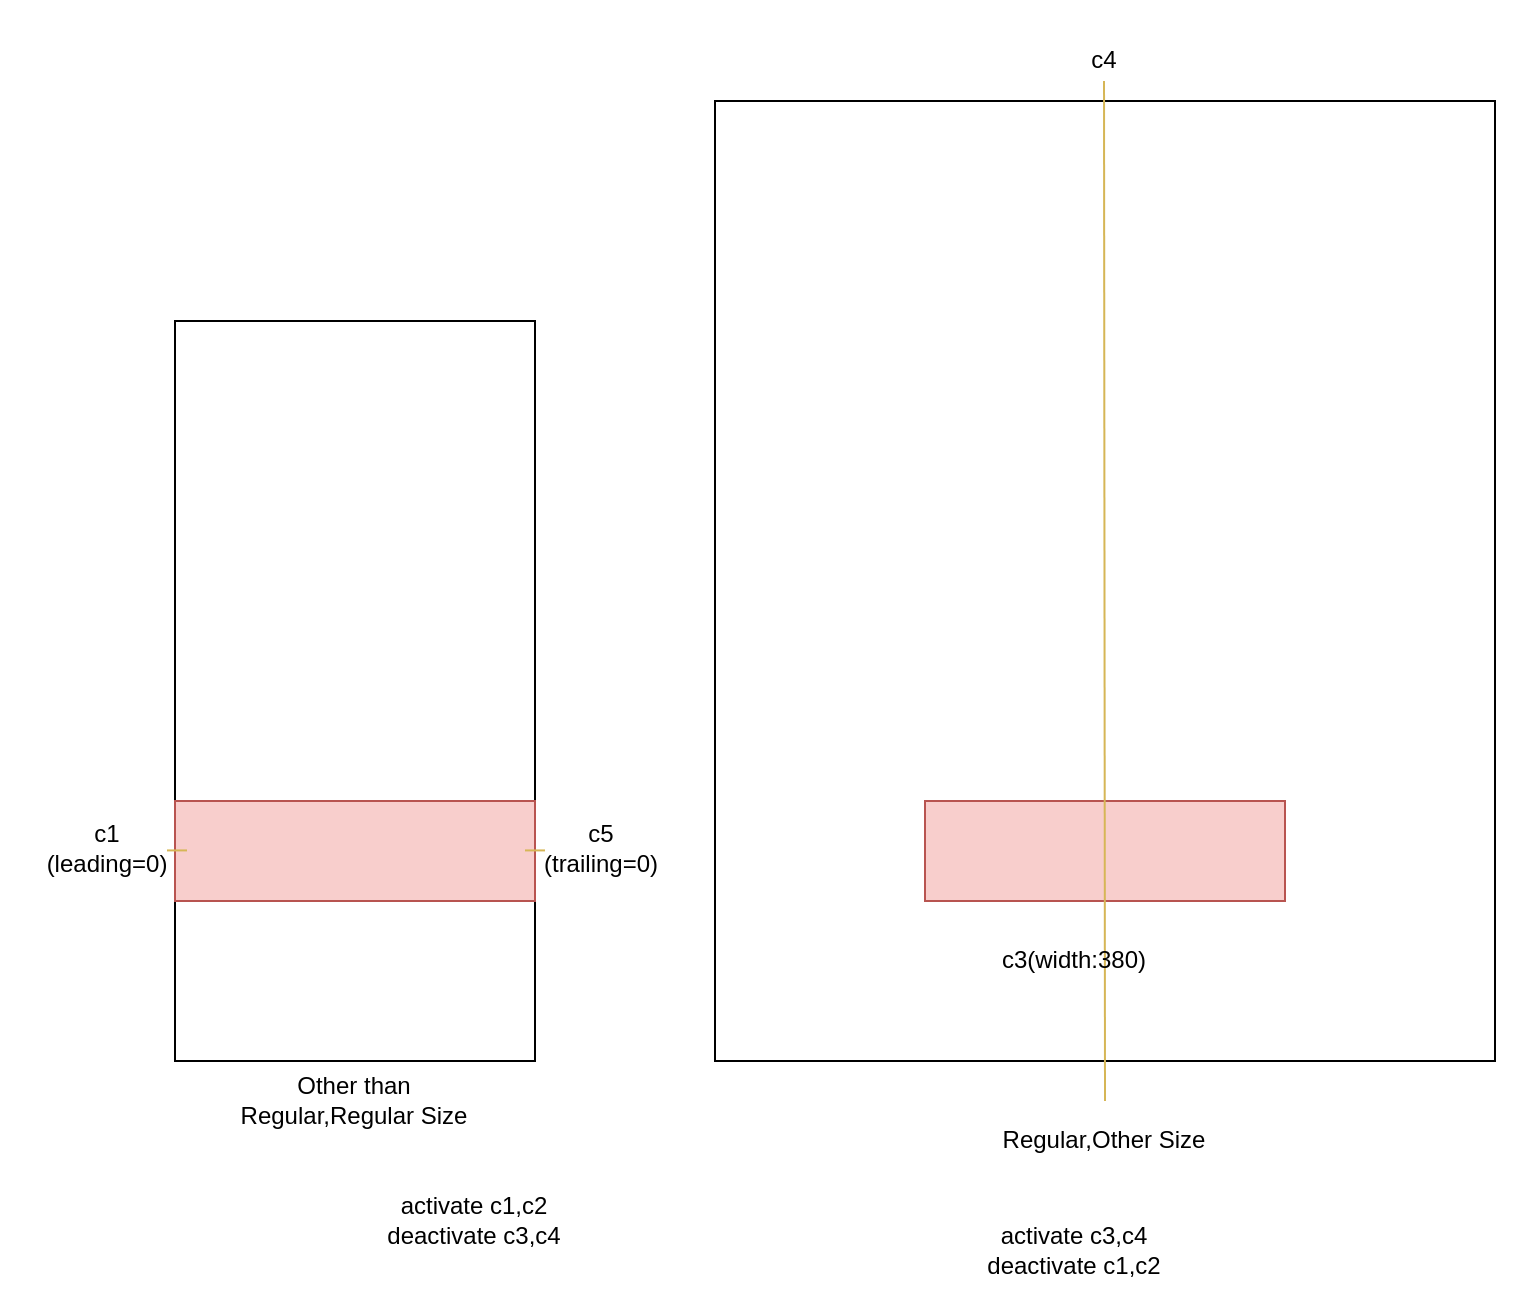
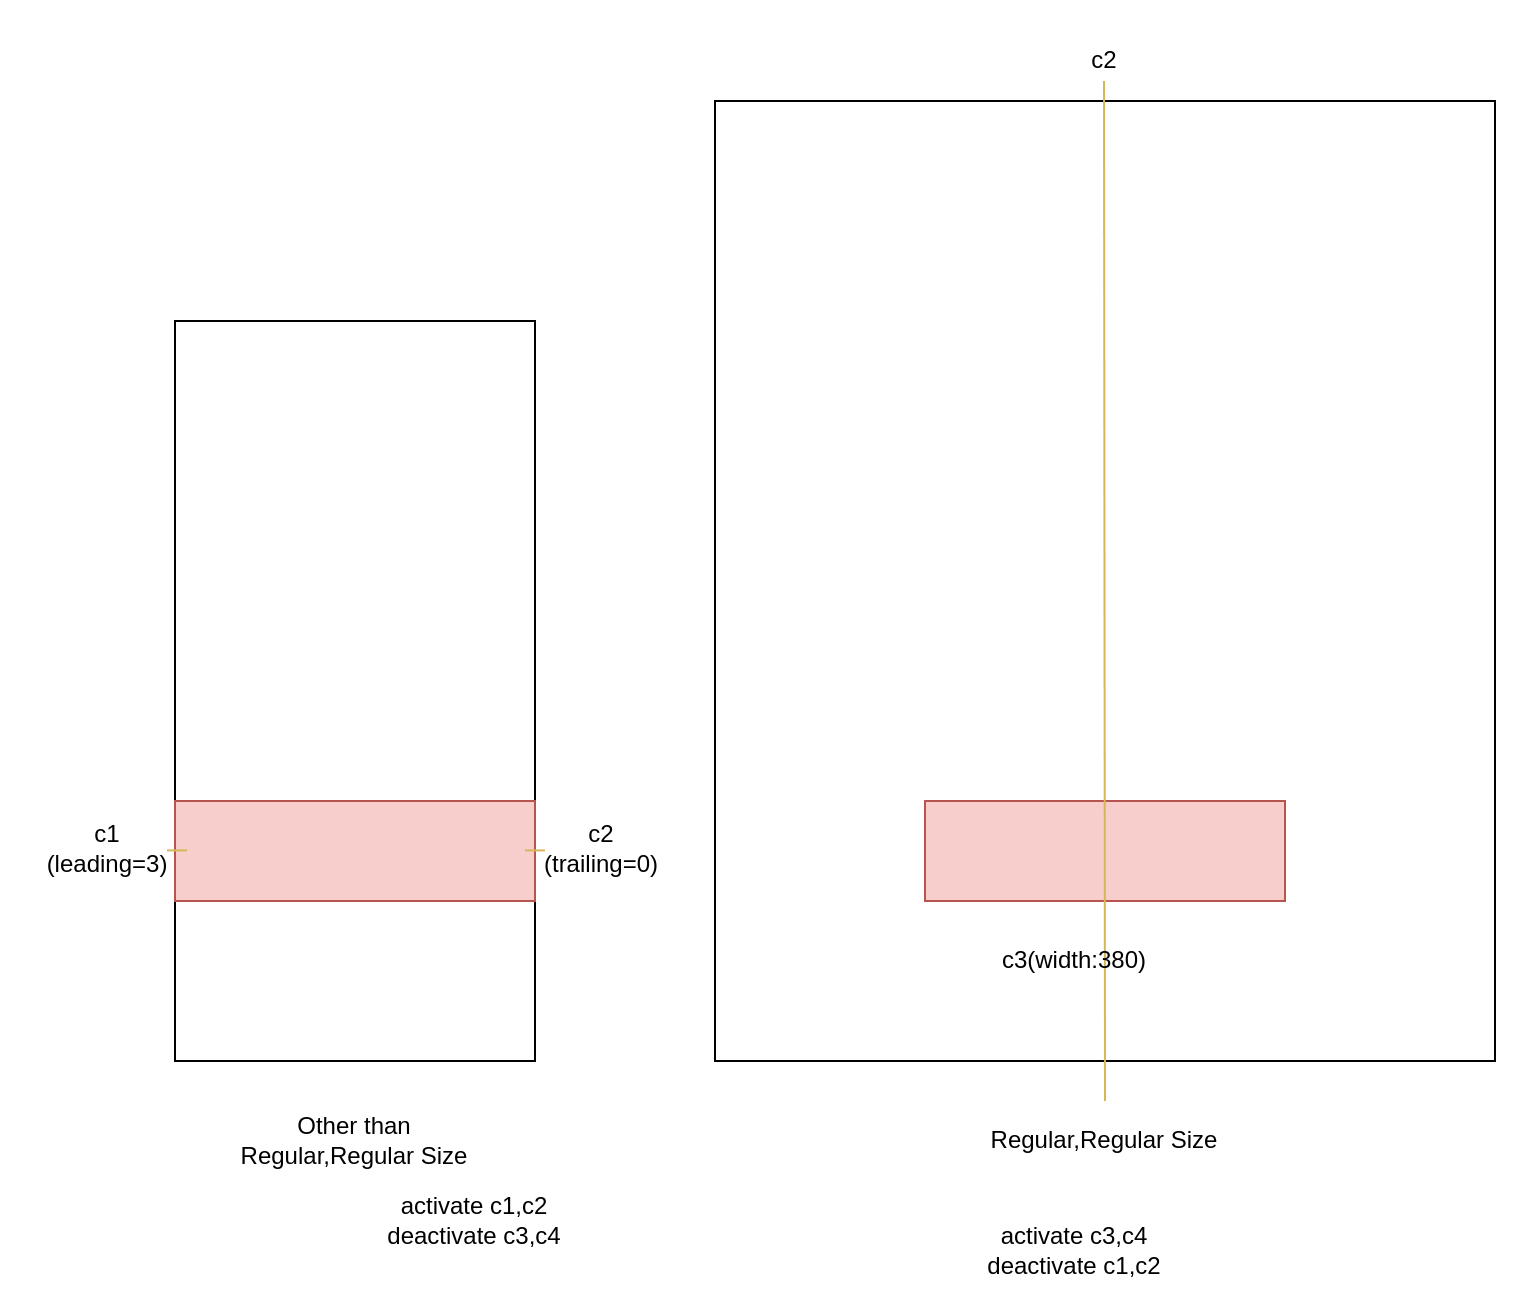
node "c4": label "c4" -> "c2"
node "c1 (leading=0)": label "c1 (leading=0)" -> "c1 (leading=3)"
node "c5 (trailing=0)": label "c5 (trailing=0)" -> "c2 (trailing=0)"
node "Other than Regular,Regular Size": moved (355, 1101) -> (355, 1141)
node "Regular,Other Size": label "Regular,Other Size" -> "Regular,Regular Size"
